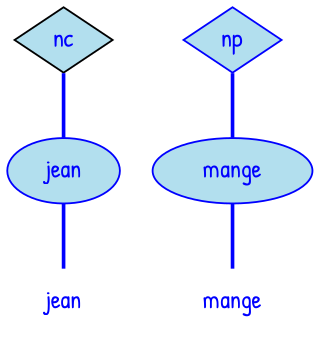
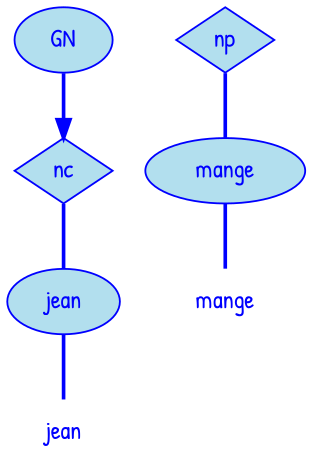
node "nc": color black -> blue
node "GN": added
